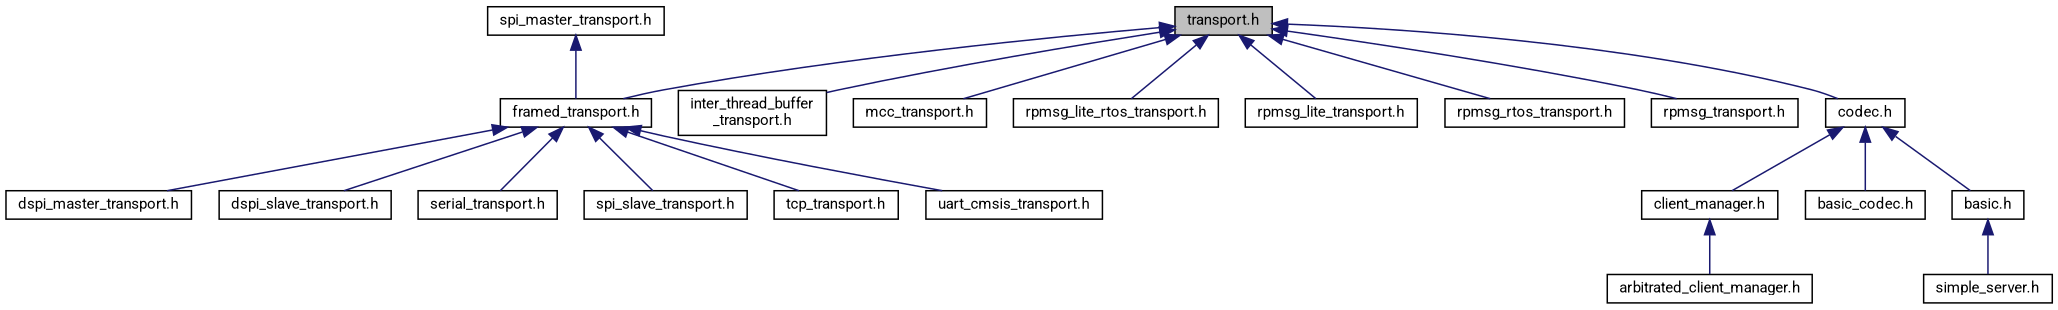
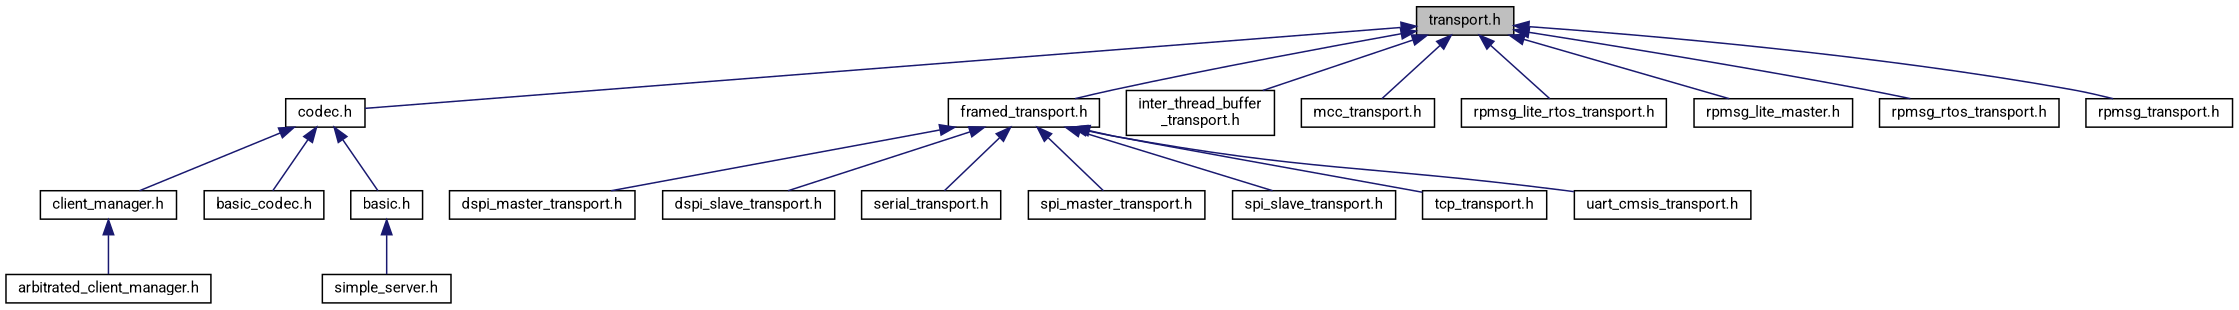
edge "framed_transport.h" -> "spi_master_transport.h": reversed
node "rpmsg_lite_transport.h": label "rpmsg_lite_transport.h" -> "rpmsg_lite_master.h"
